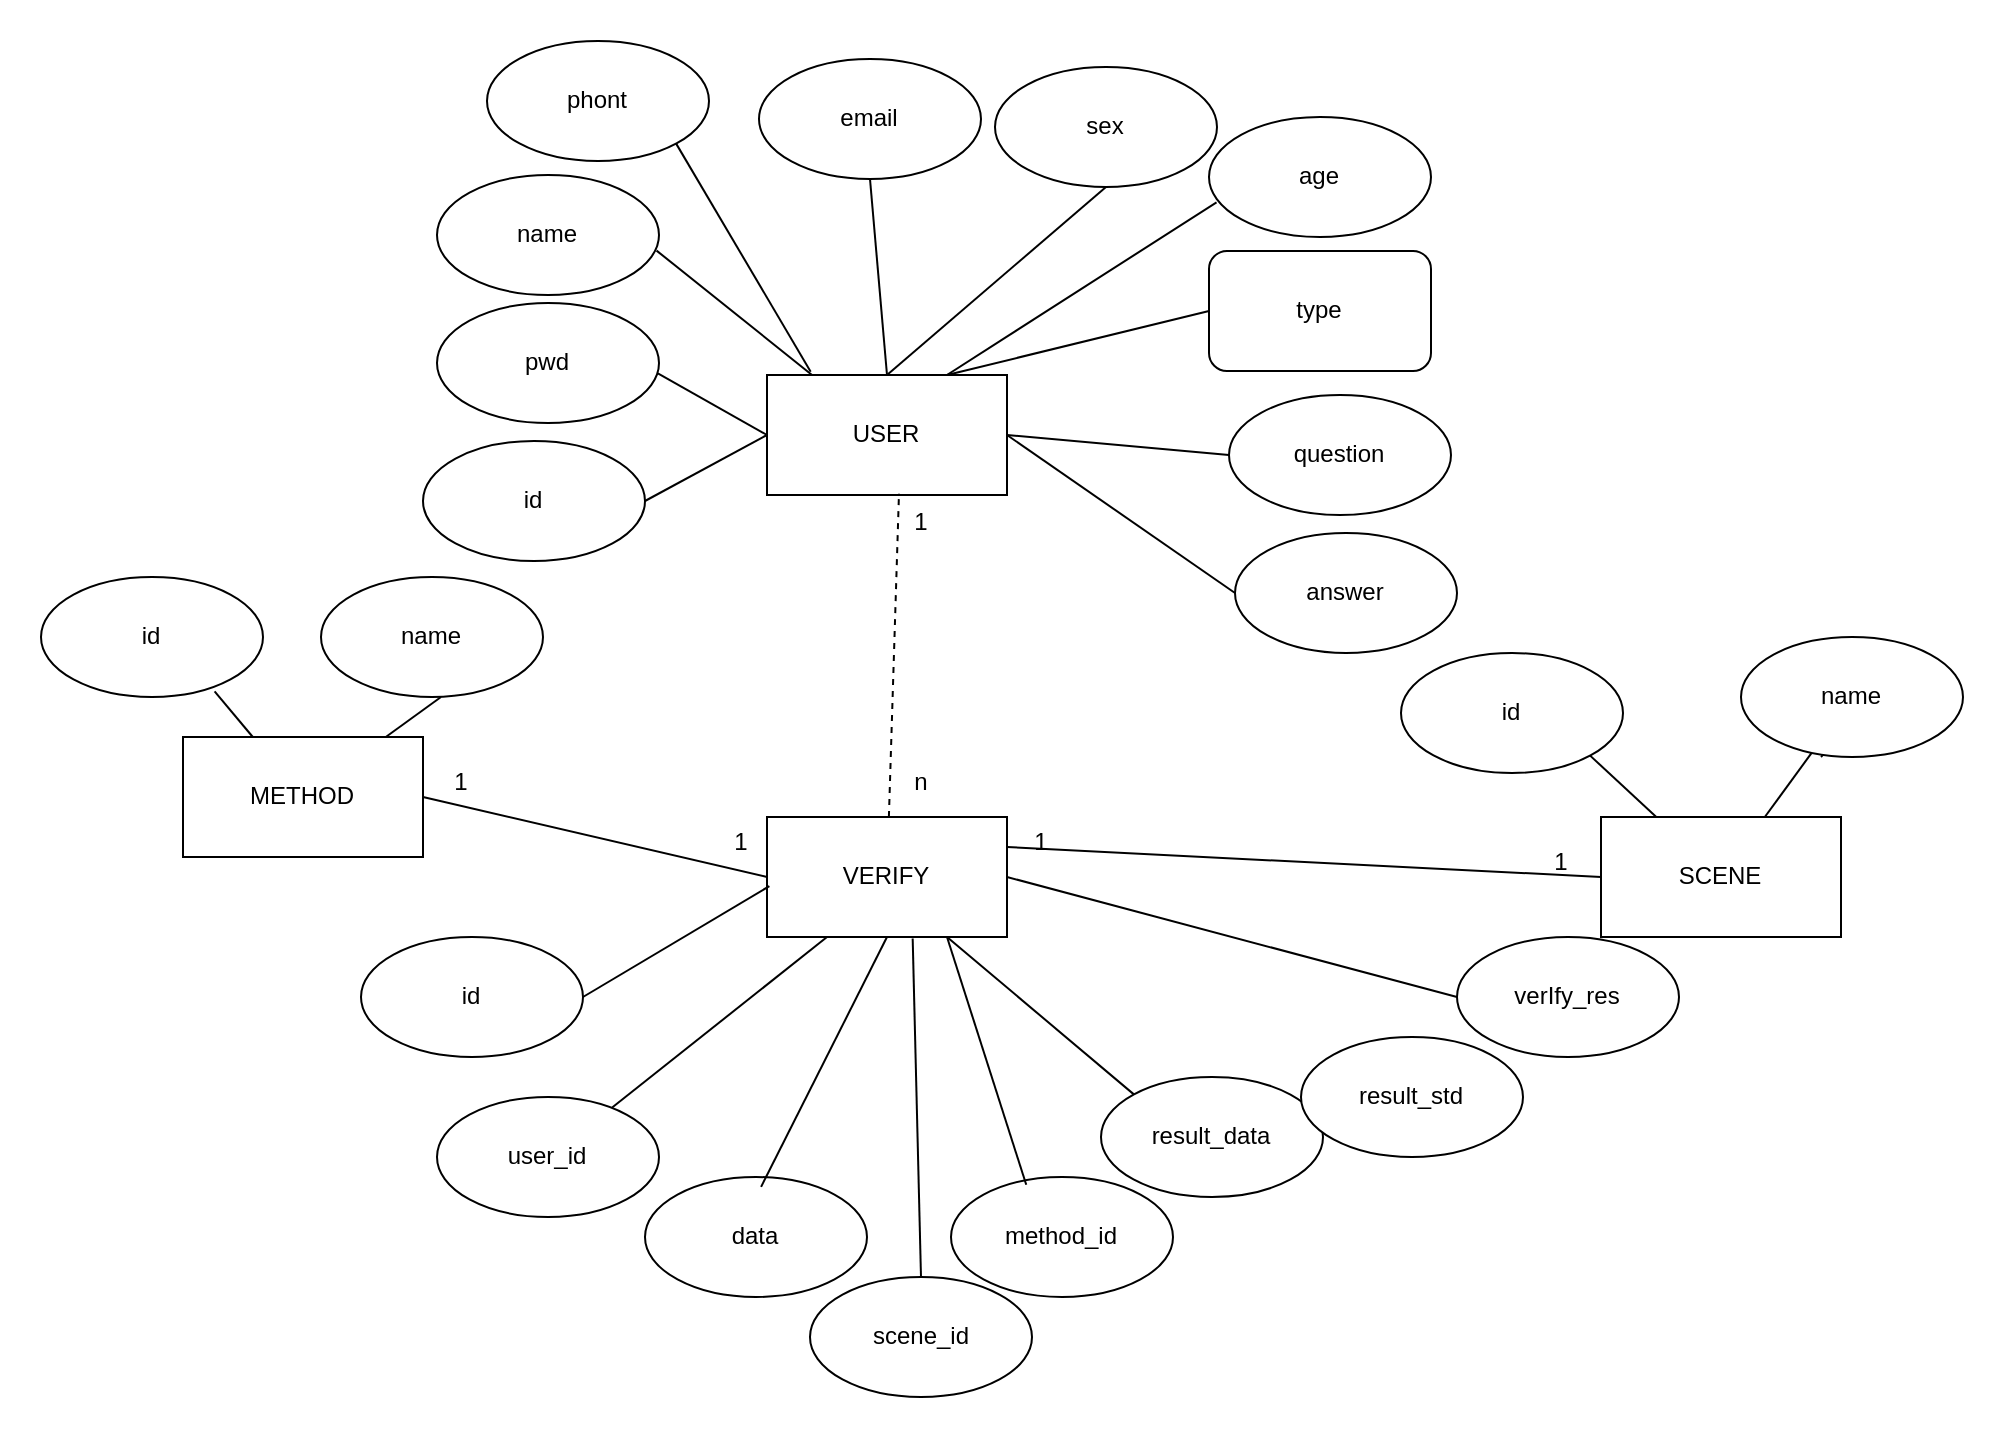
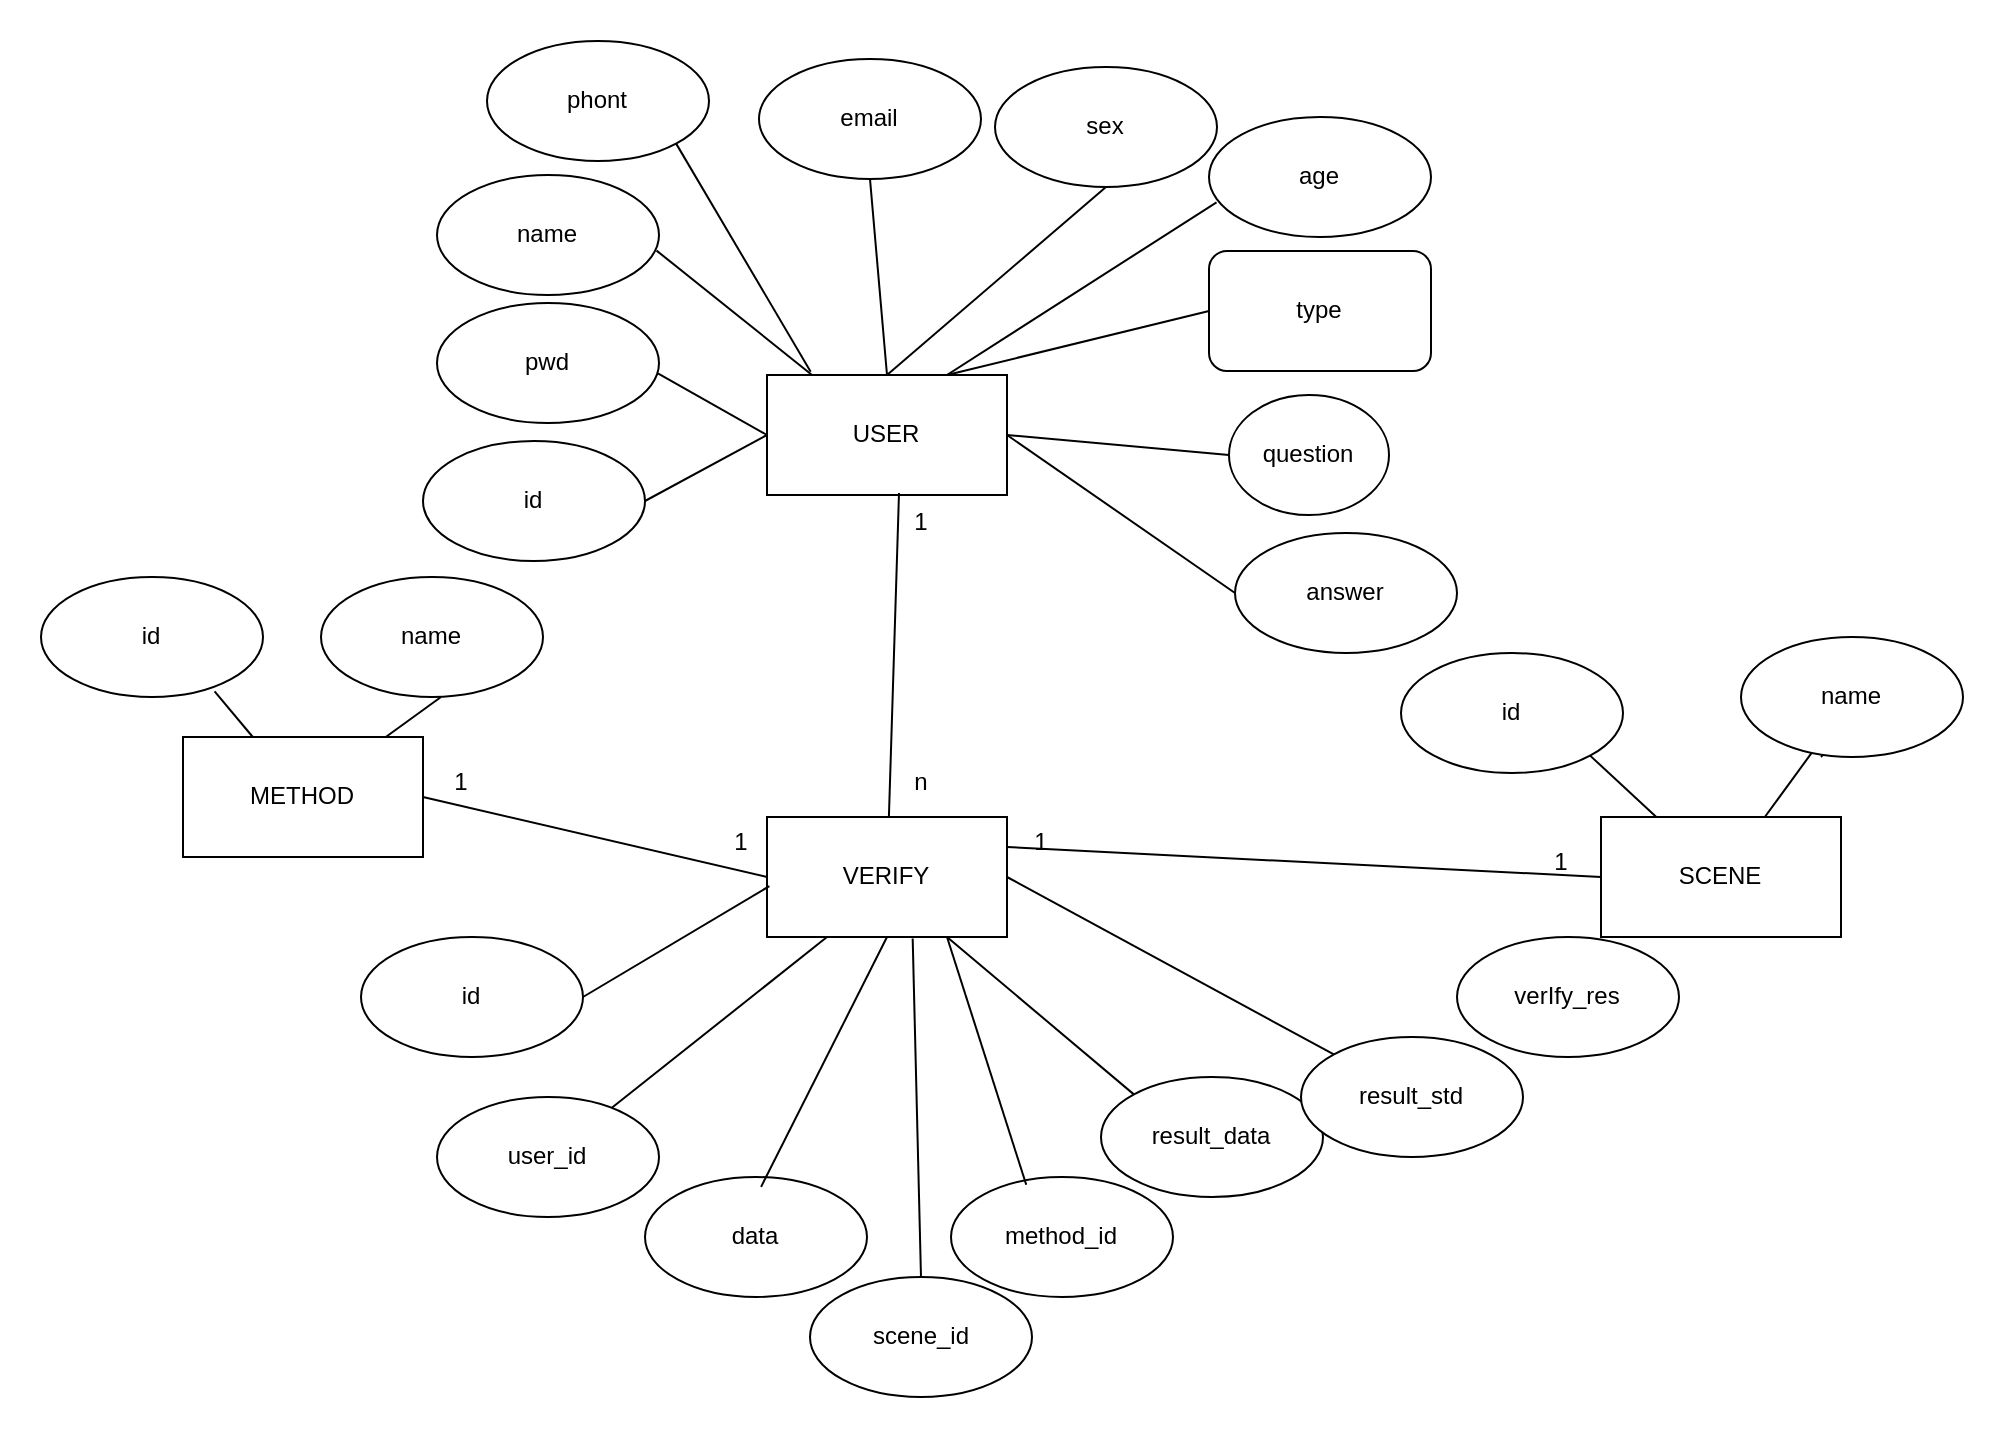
node "question": size 222x120 -> 160x120
edge "USER" -- "VERIFY": style dashed -> solid
edge "VERIFY" -- "verIfy_res": now "VERIFY" -- "result_std"
